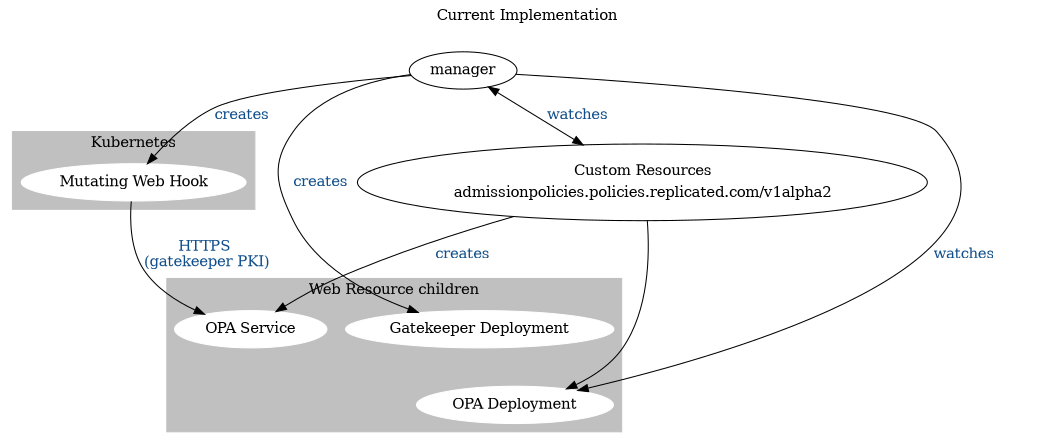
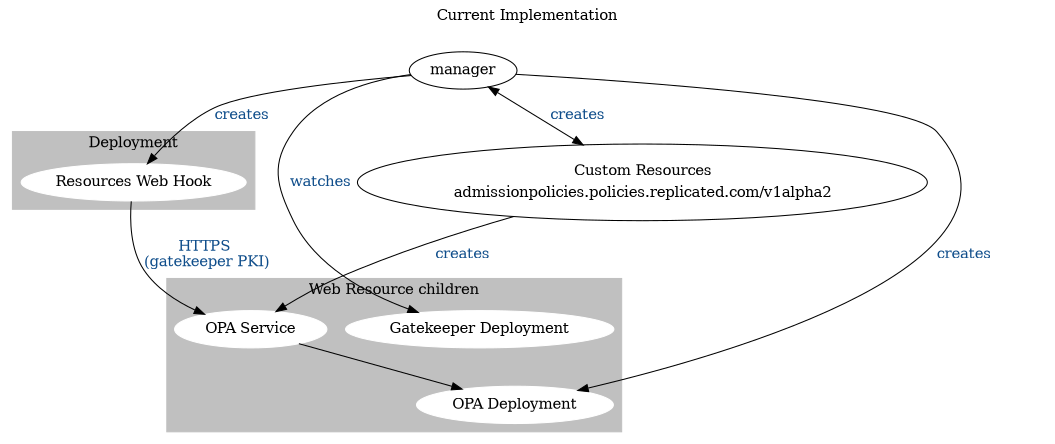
edge "manager" -- "Custom Resources": label "watches" -> "creates"
cluster "Kubernetes": label "Kubernetes" -> "Deployment"
node "Mutating Web Hook": label "Mutating Web Hook" -> "Resources Web Hook"
edge "manager" -> "Gatekeeper Deployment": label "creates" -> "watches"
edge "manager" -> "OPA Deployment": label "watches" -> "creates"
edge "Custom Resources" -> "OPA Deployment": now "OPA Service" -> "OPA Deployment"
